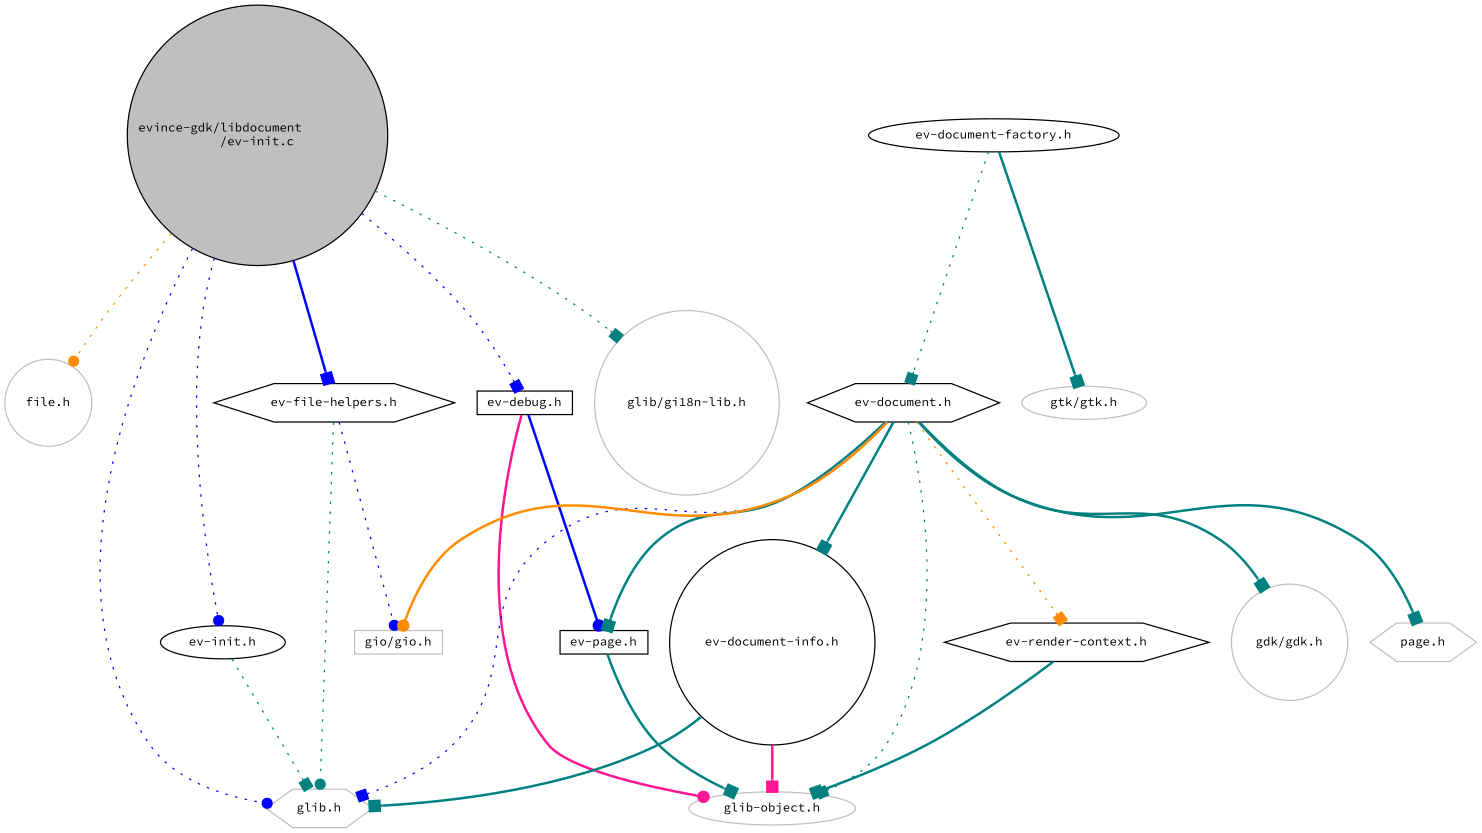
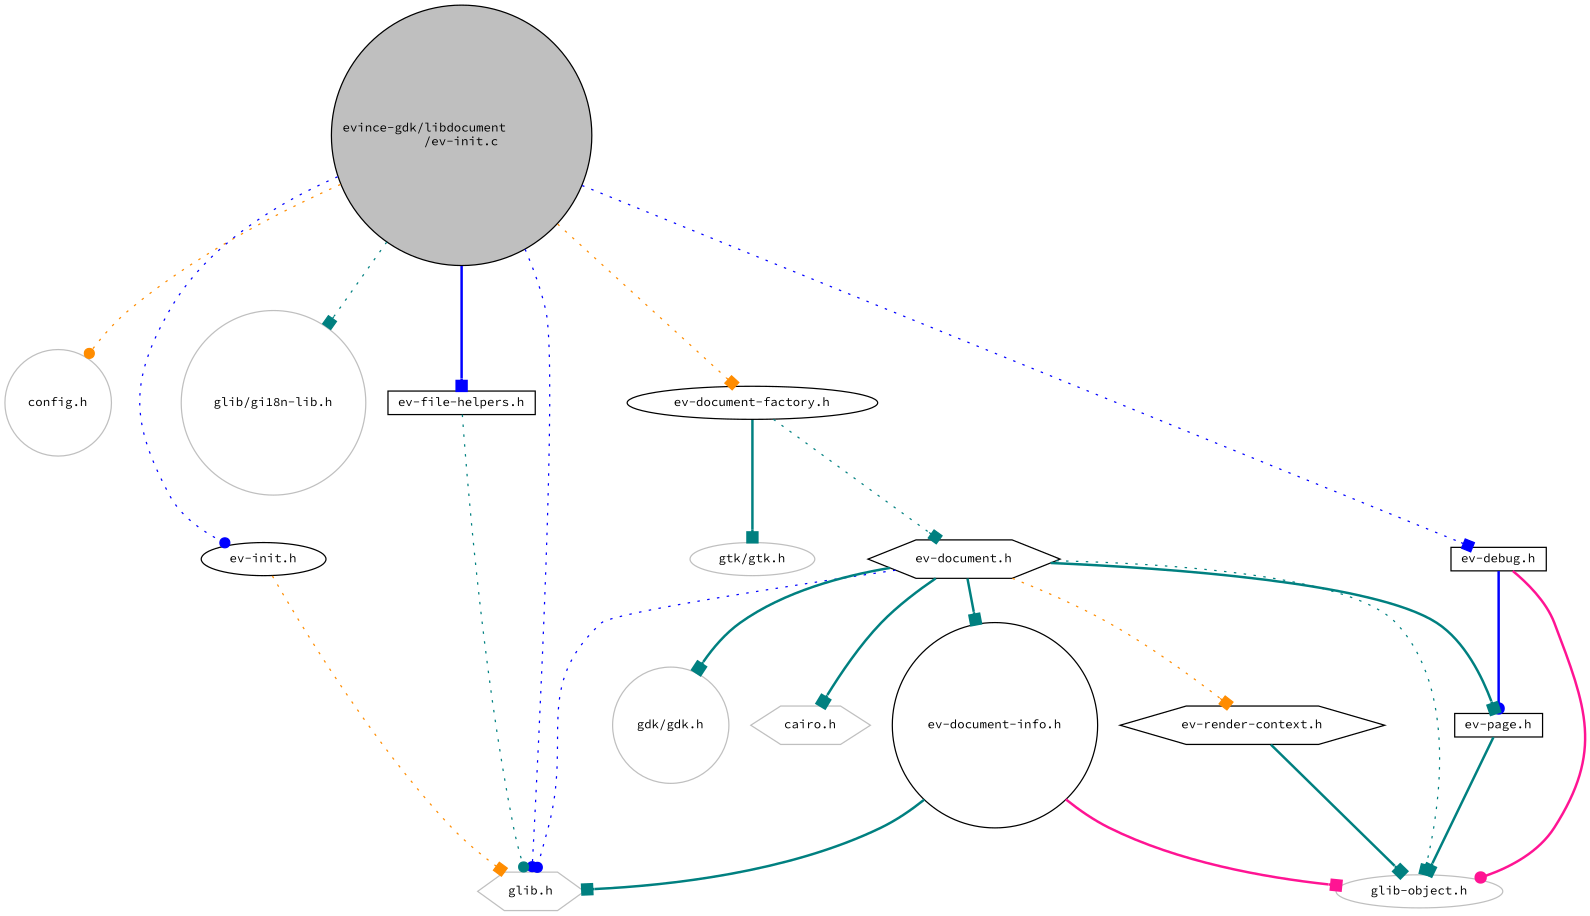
edge "evince-gdk/libdocument /ev-init.c" -> "ev-document-factory.h": added
node "file.h": label "file.h" -> "config.h"
node "ev-file-helpers.h": shape hexagon -> box
edge "ev-document.h" -> "glib.h": arrowhead box -> dot
node "gio/gio.h": removed
node "page.h": label "page.h" -> "cairo.h"
edge "ev-init.h" -> "glib.h": color teal -> darkorange
